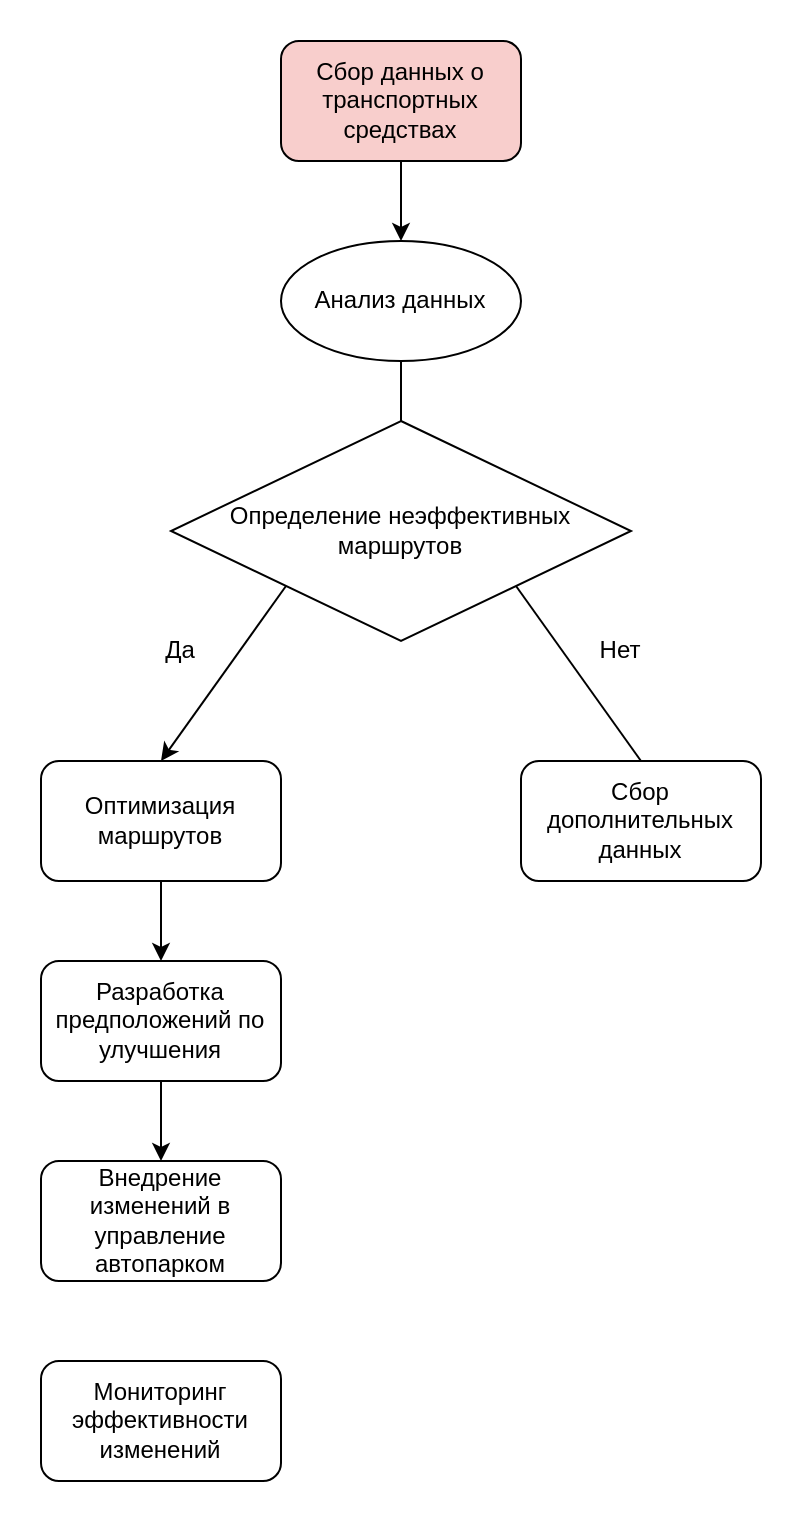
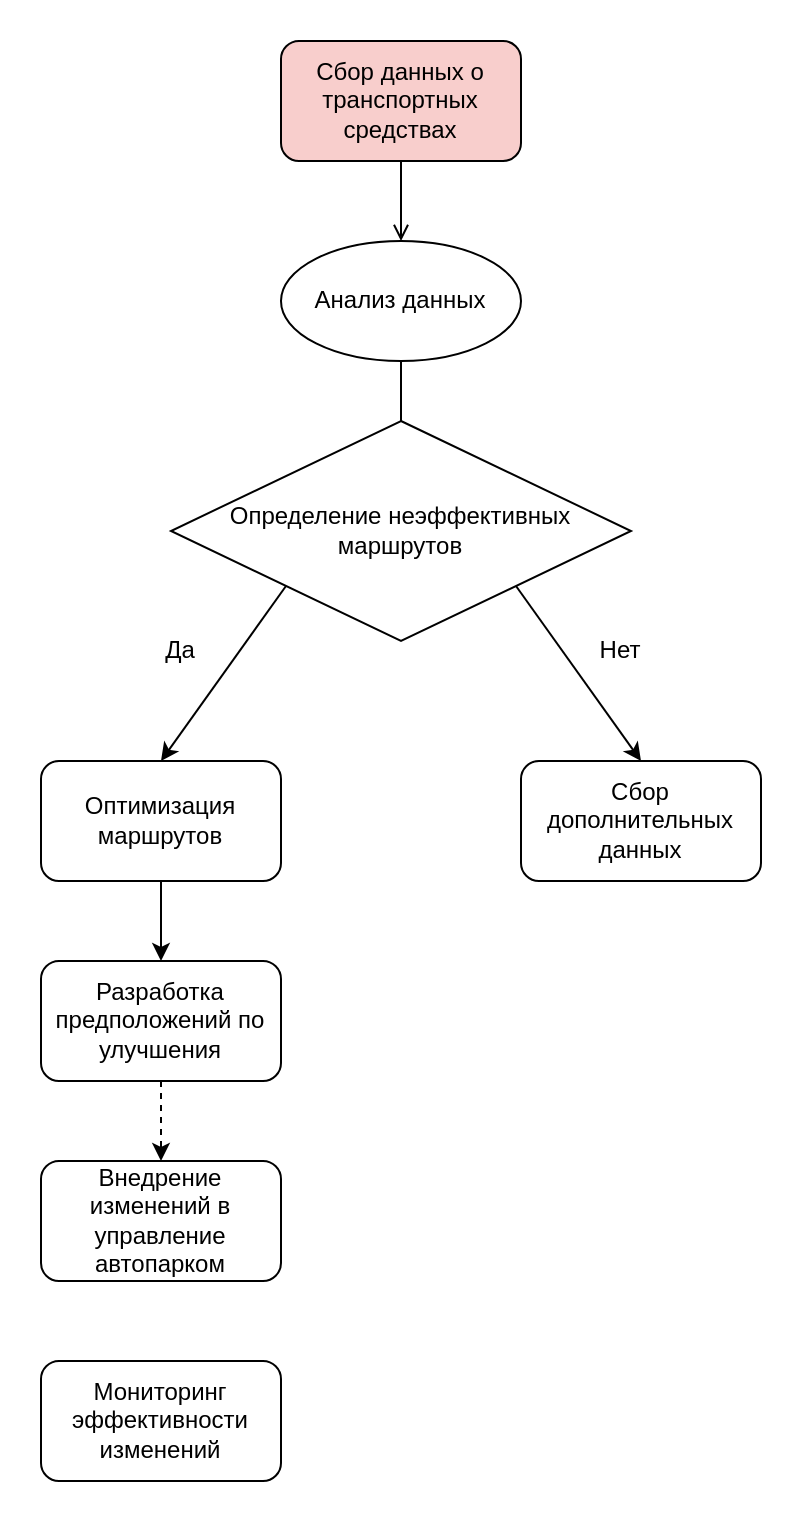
edge "Сбор данных о транспортных средствах" -> "Анализ данных": arrowhead classic -> open
edge "Определение неэффективных маршрутов" -- "Сбор дополнительных данных": arrowhead none -> classic
edge "Разработка предположений по улучшения" -> "Внедрение изменений в управление автопарком": style solid -> dashed
